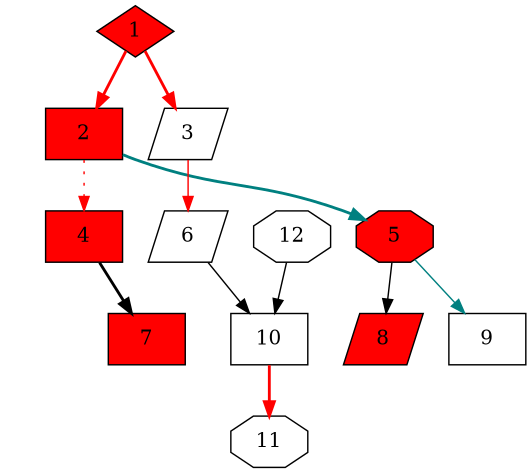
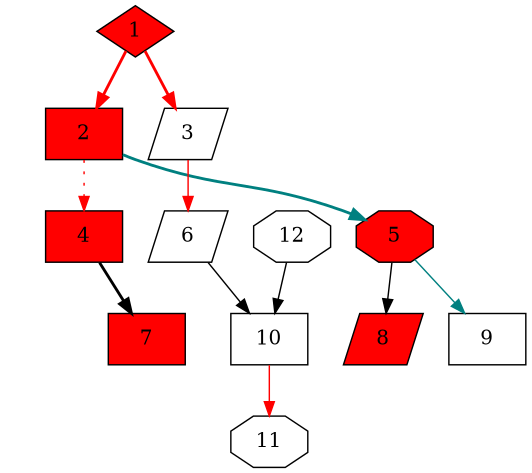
edge "10" -> "11": style bold -> solid
